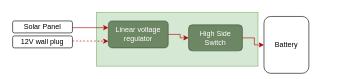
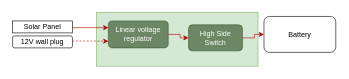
node "Solar Panel": shape rounded rectangle -> rectangle
node "Battery": size 45x57 -> 72x36
